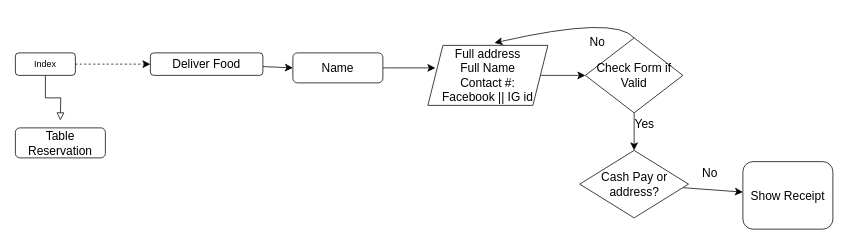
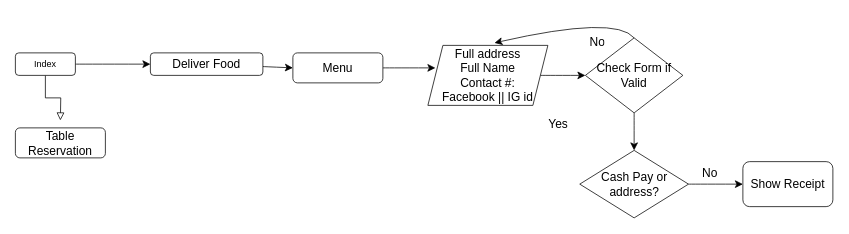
edge "Index" -> "Deliver Food": style dashed -> solid
node "Name": label "Name" -> "Menu"
node "Yes": moved (645, 124) -> (559, 124)
node "Show Receipt": size 90x68 -> 90x45
